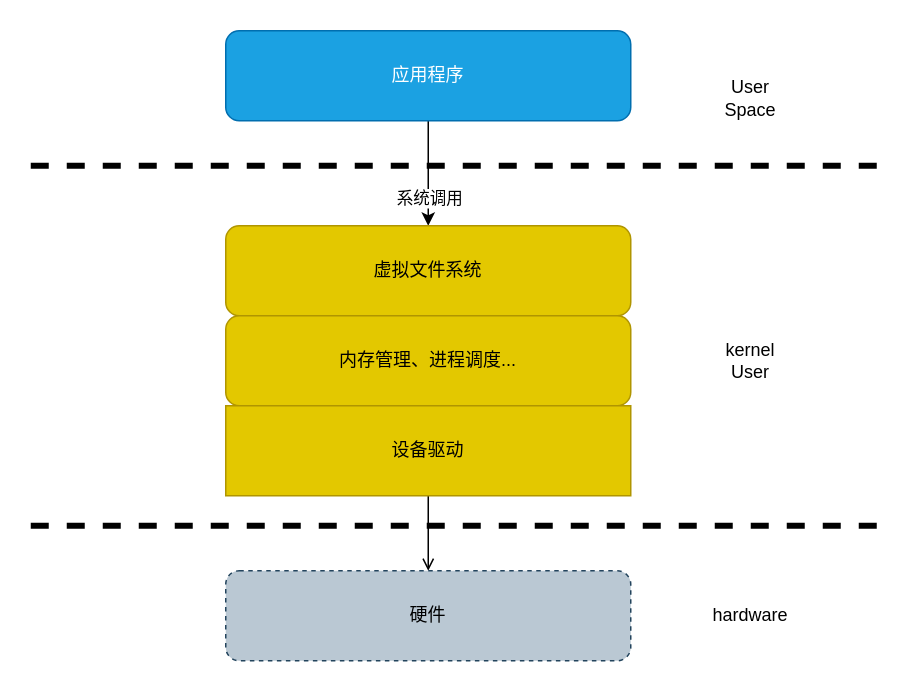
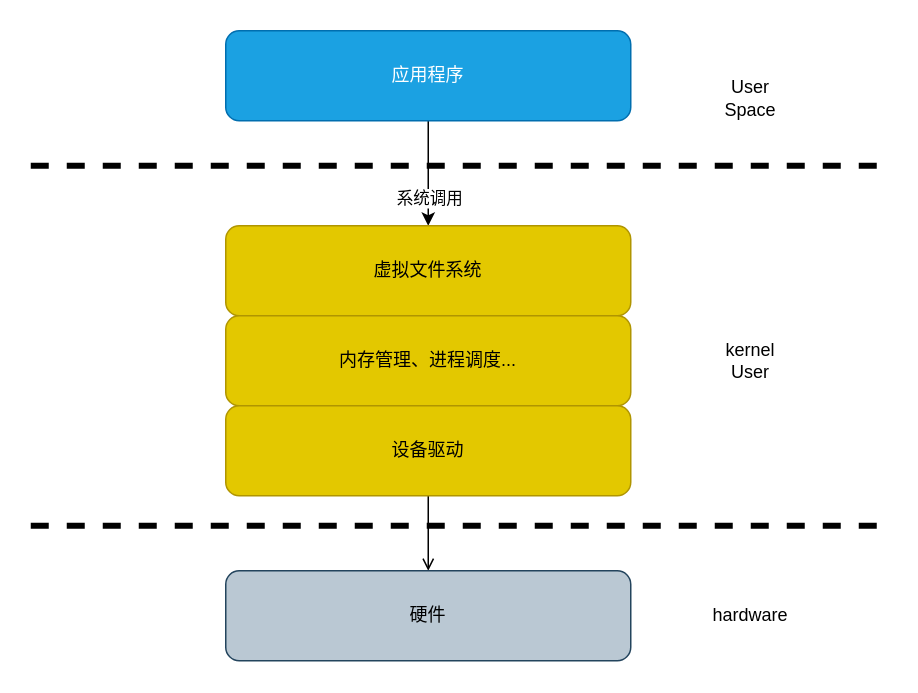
node "设备驱动": shape rectangle -> rounded rectangle
node "硬件": style dashed -> solid
